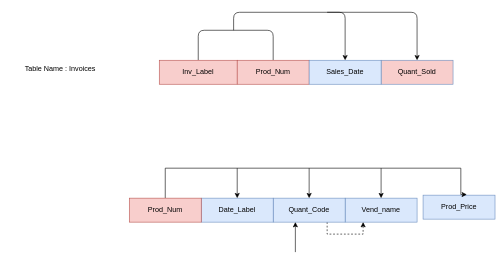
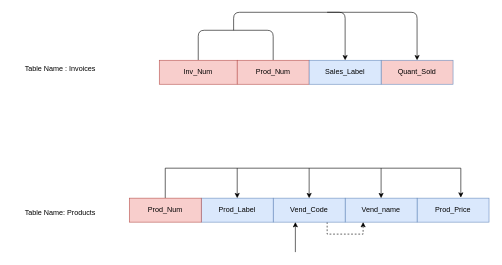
node "Inv_Label": label "Inv_Label" -> "Inv_Num"
node "Sales_Date": label "Sales_Date" -> "Sales_Label"
node "Prod_Price": moved (459, 207) -> (453, 210)
node "Date_Label": label "Date_Label" -> "Prod_Label"
node "Quant_Code": label "Quant_Code" -> "Vend_Code"
node "Table Name: Products": added
